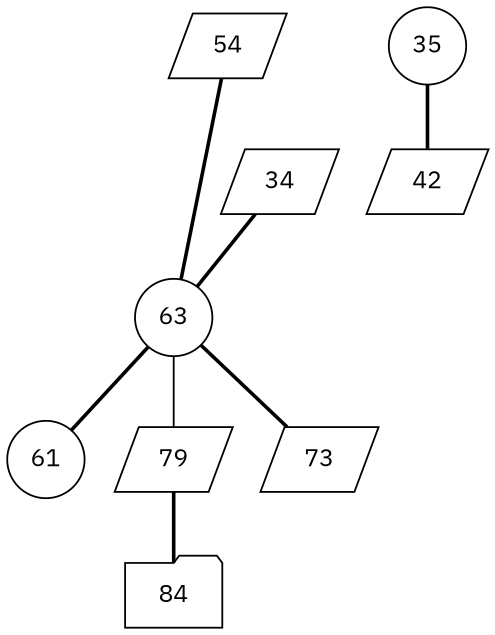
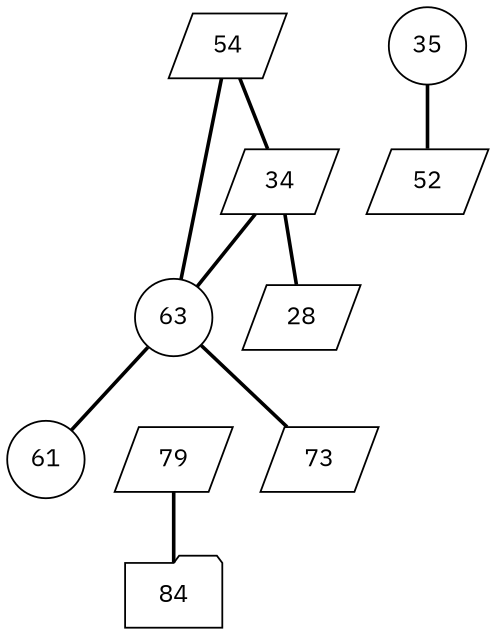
edge "54" -- "34": added
node "42": label "42" -> "52"
node "28": added
edge "63" -- "79": removed
